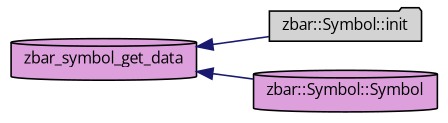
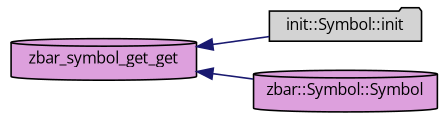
node "zbar::Symbol::init": label "zbar::Symbol::init" -> "init::Symbol::init"
node "zbar_symbol_get_data": label "zbar_symbol_get_data" -> "zbar_symbol_get_get"
